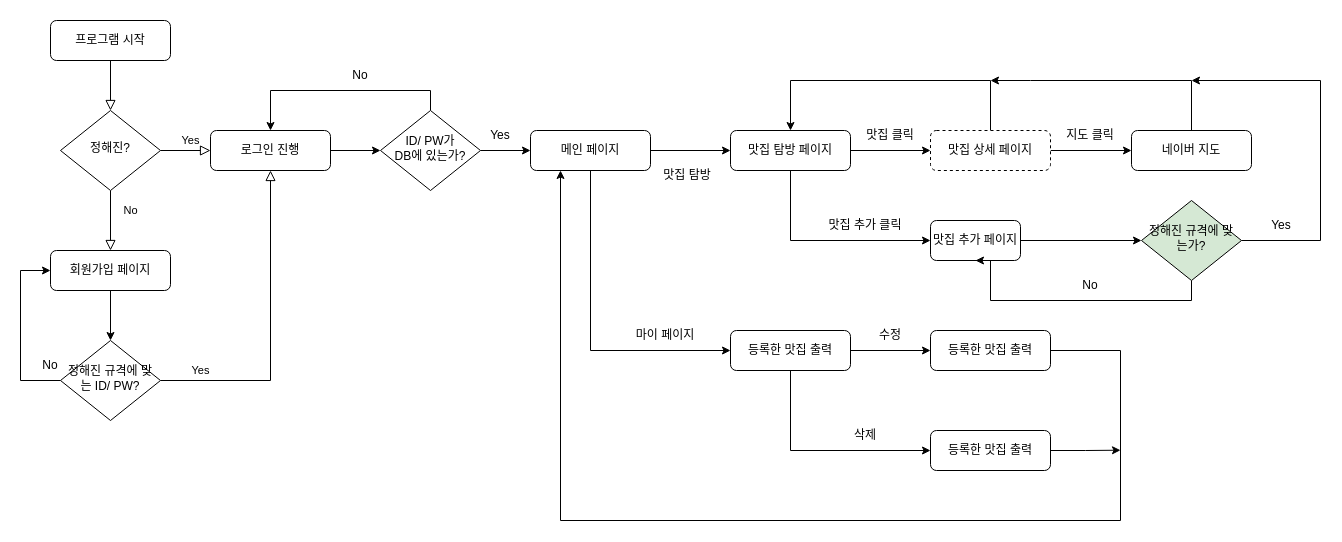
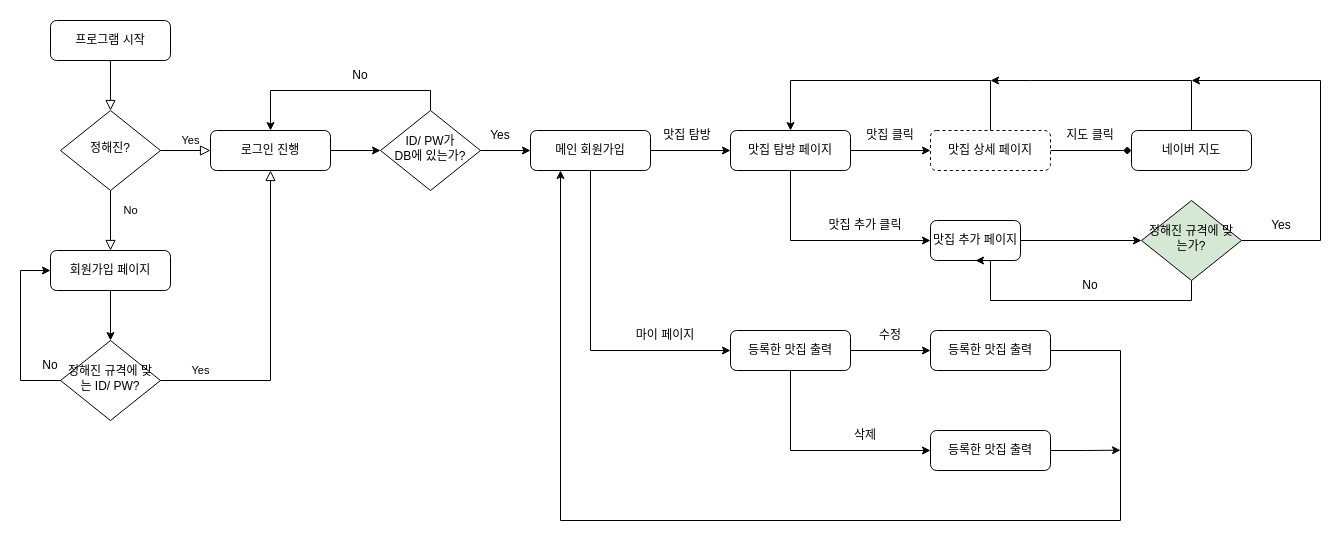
node "메인 페이지": label "메인 페이지" -> "메인 회원가입"
edge "맛집 상세 페이지" -> "네이버 지도": arrowhead classic -> diamond
node "맛집 탐방": moved (688, 176) -> (688, 136)
